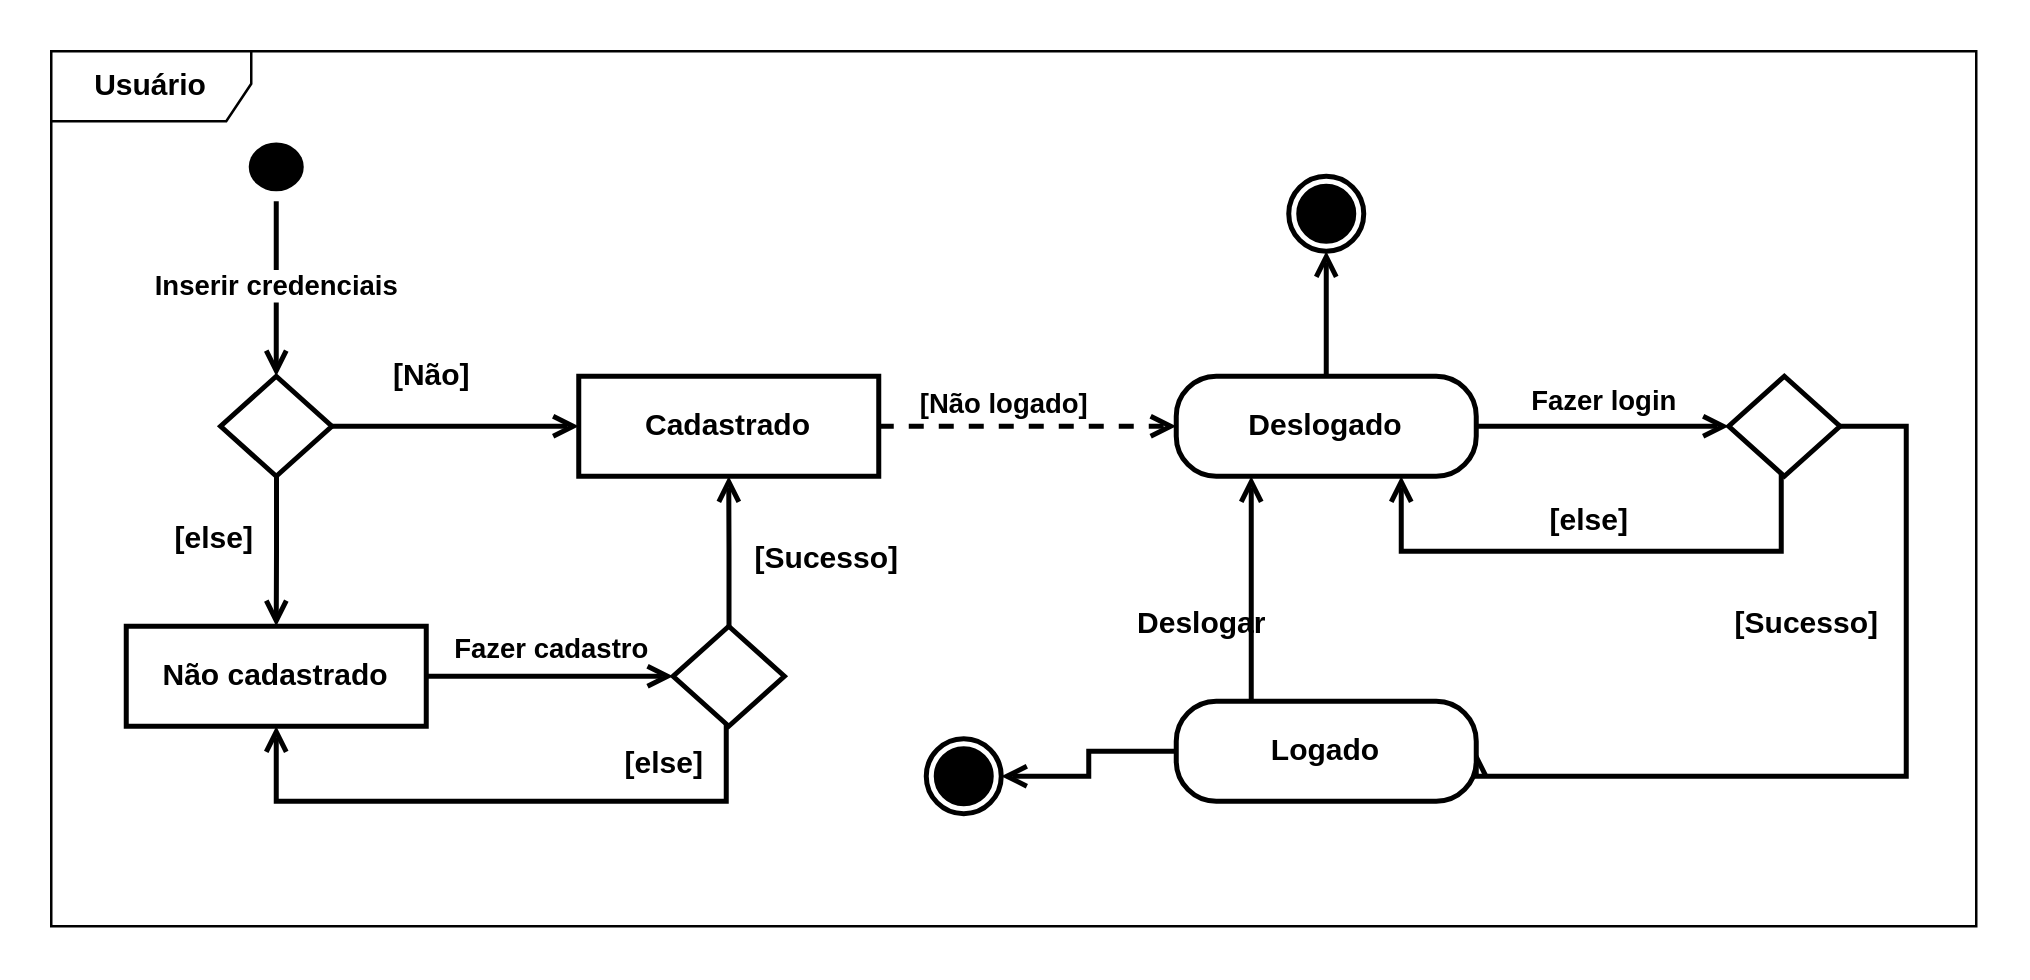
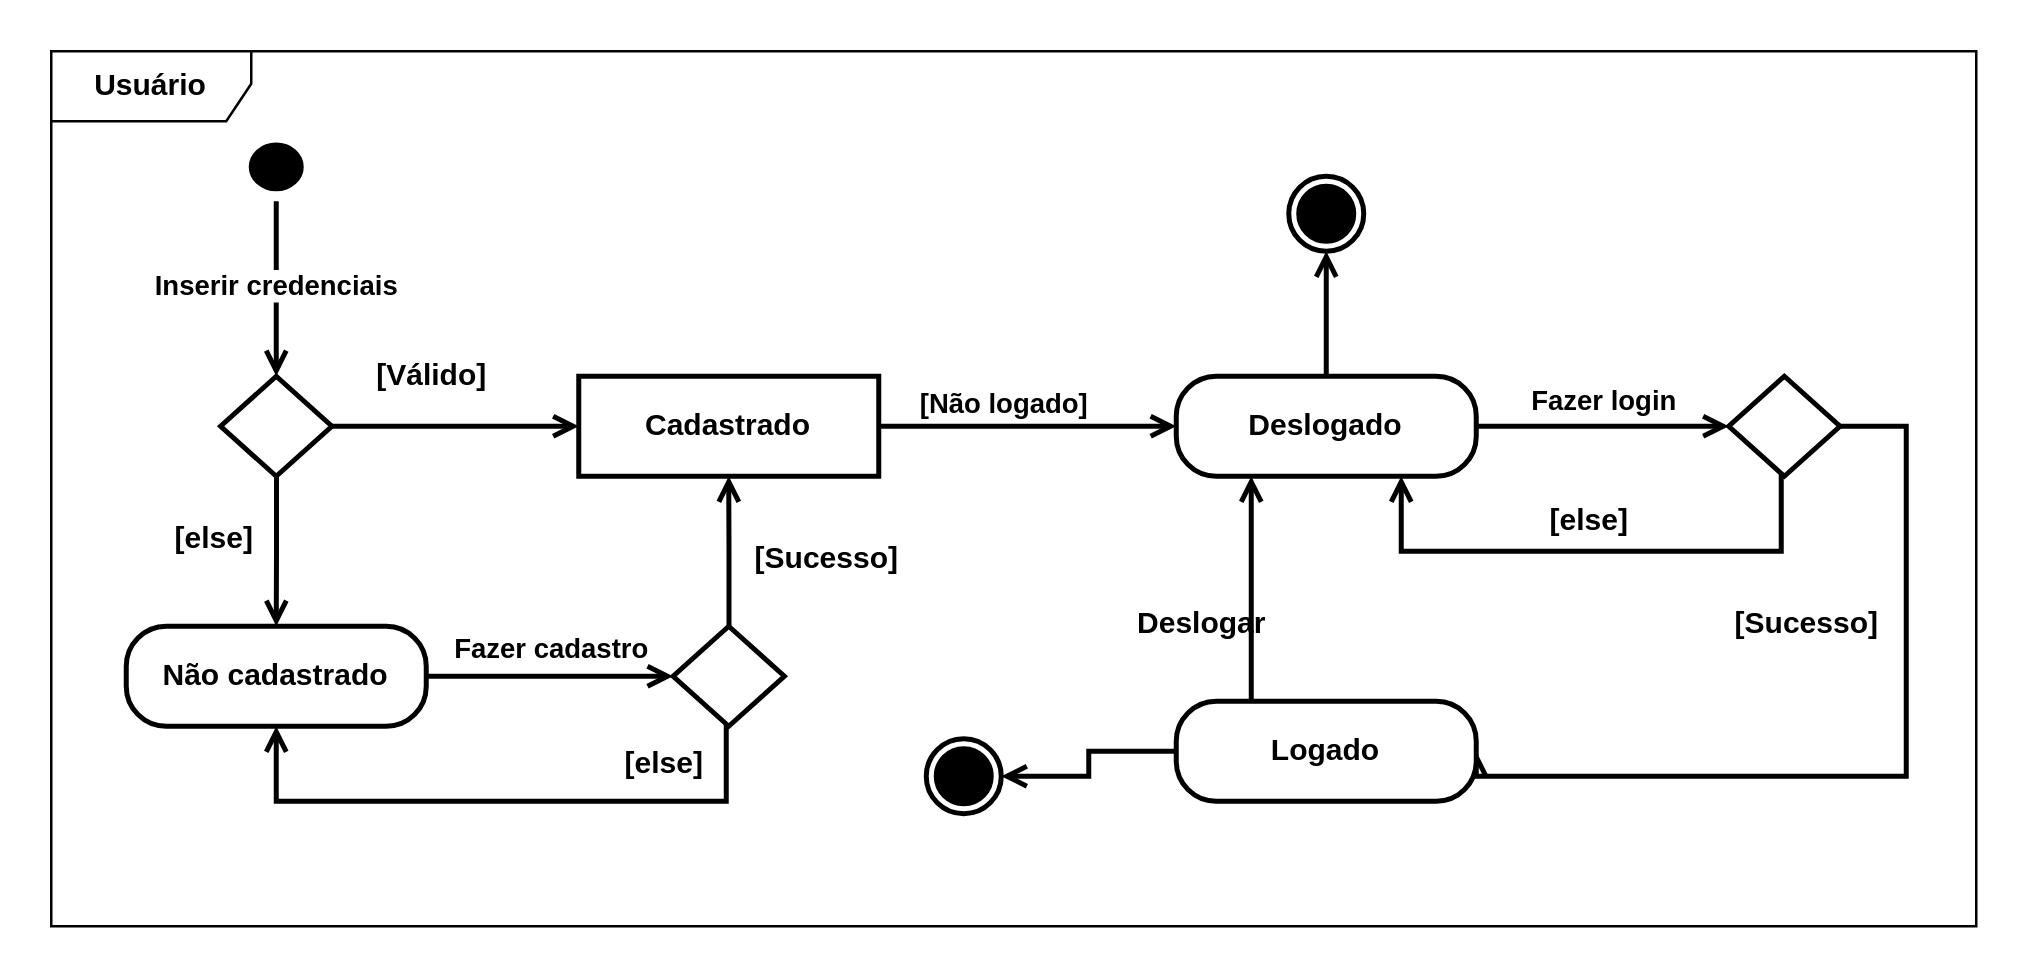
node "[Não]": label "[Não]" -> "[Válido]"
edge "Cadastrado" -> "Deslogado": style dashed -> solid
node "Não cadastrado": shape rectangle -> rounded rectangle
